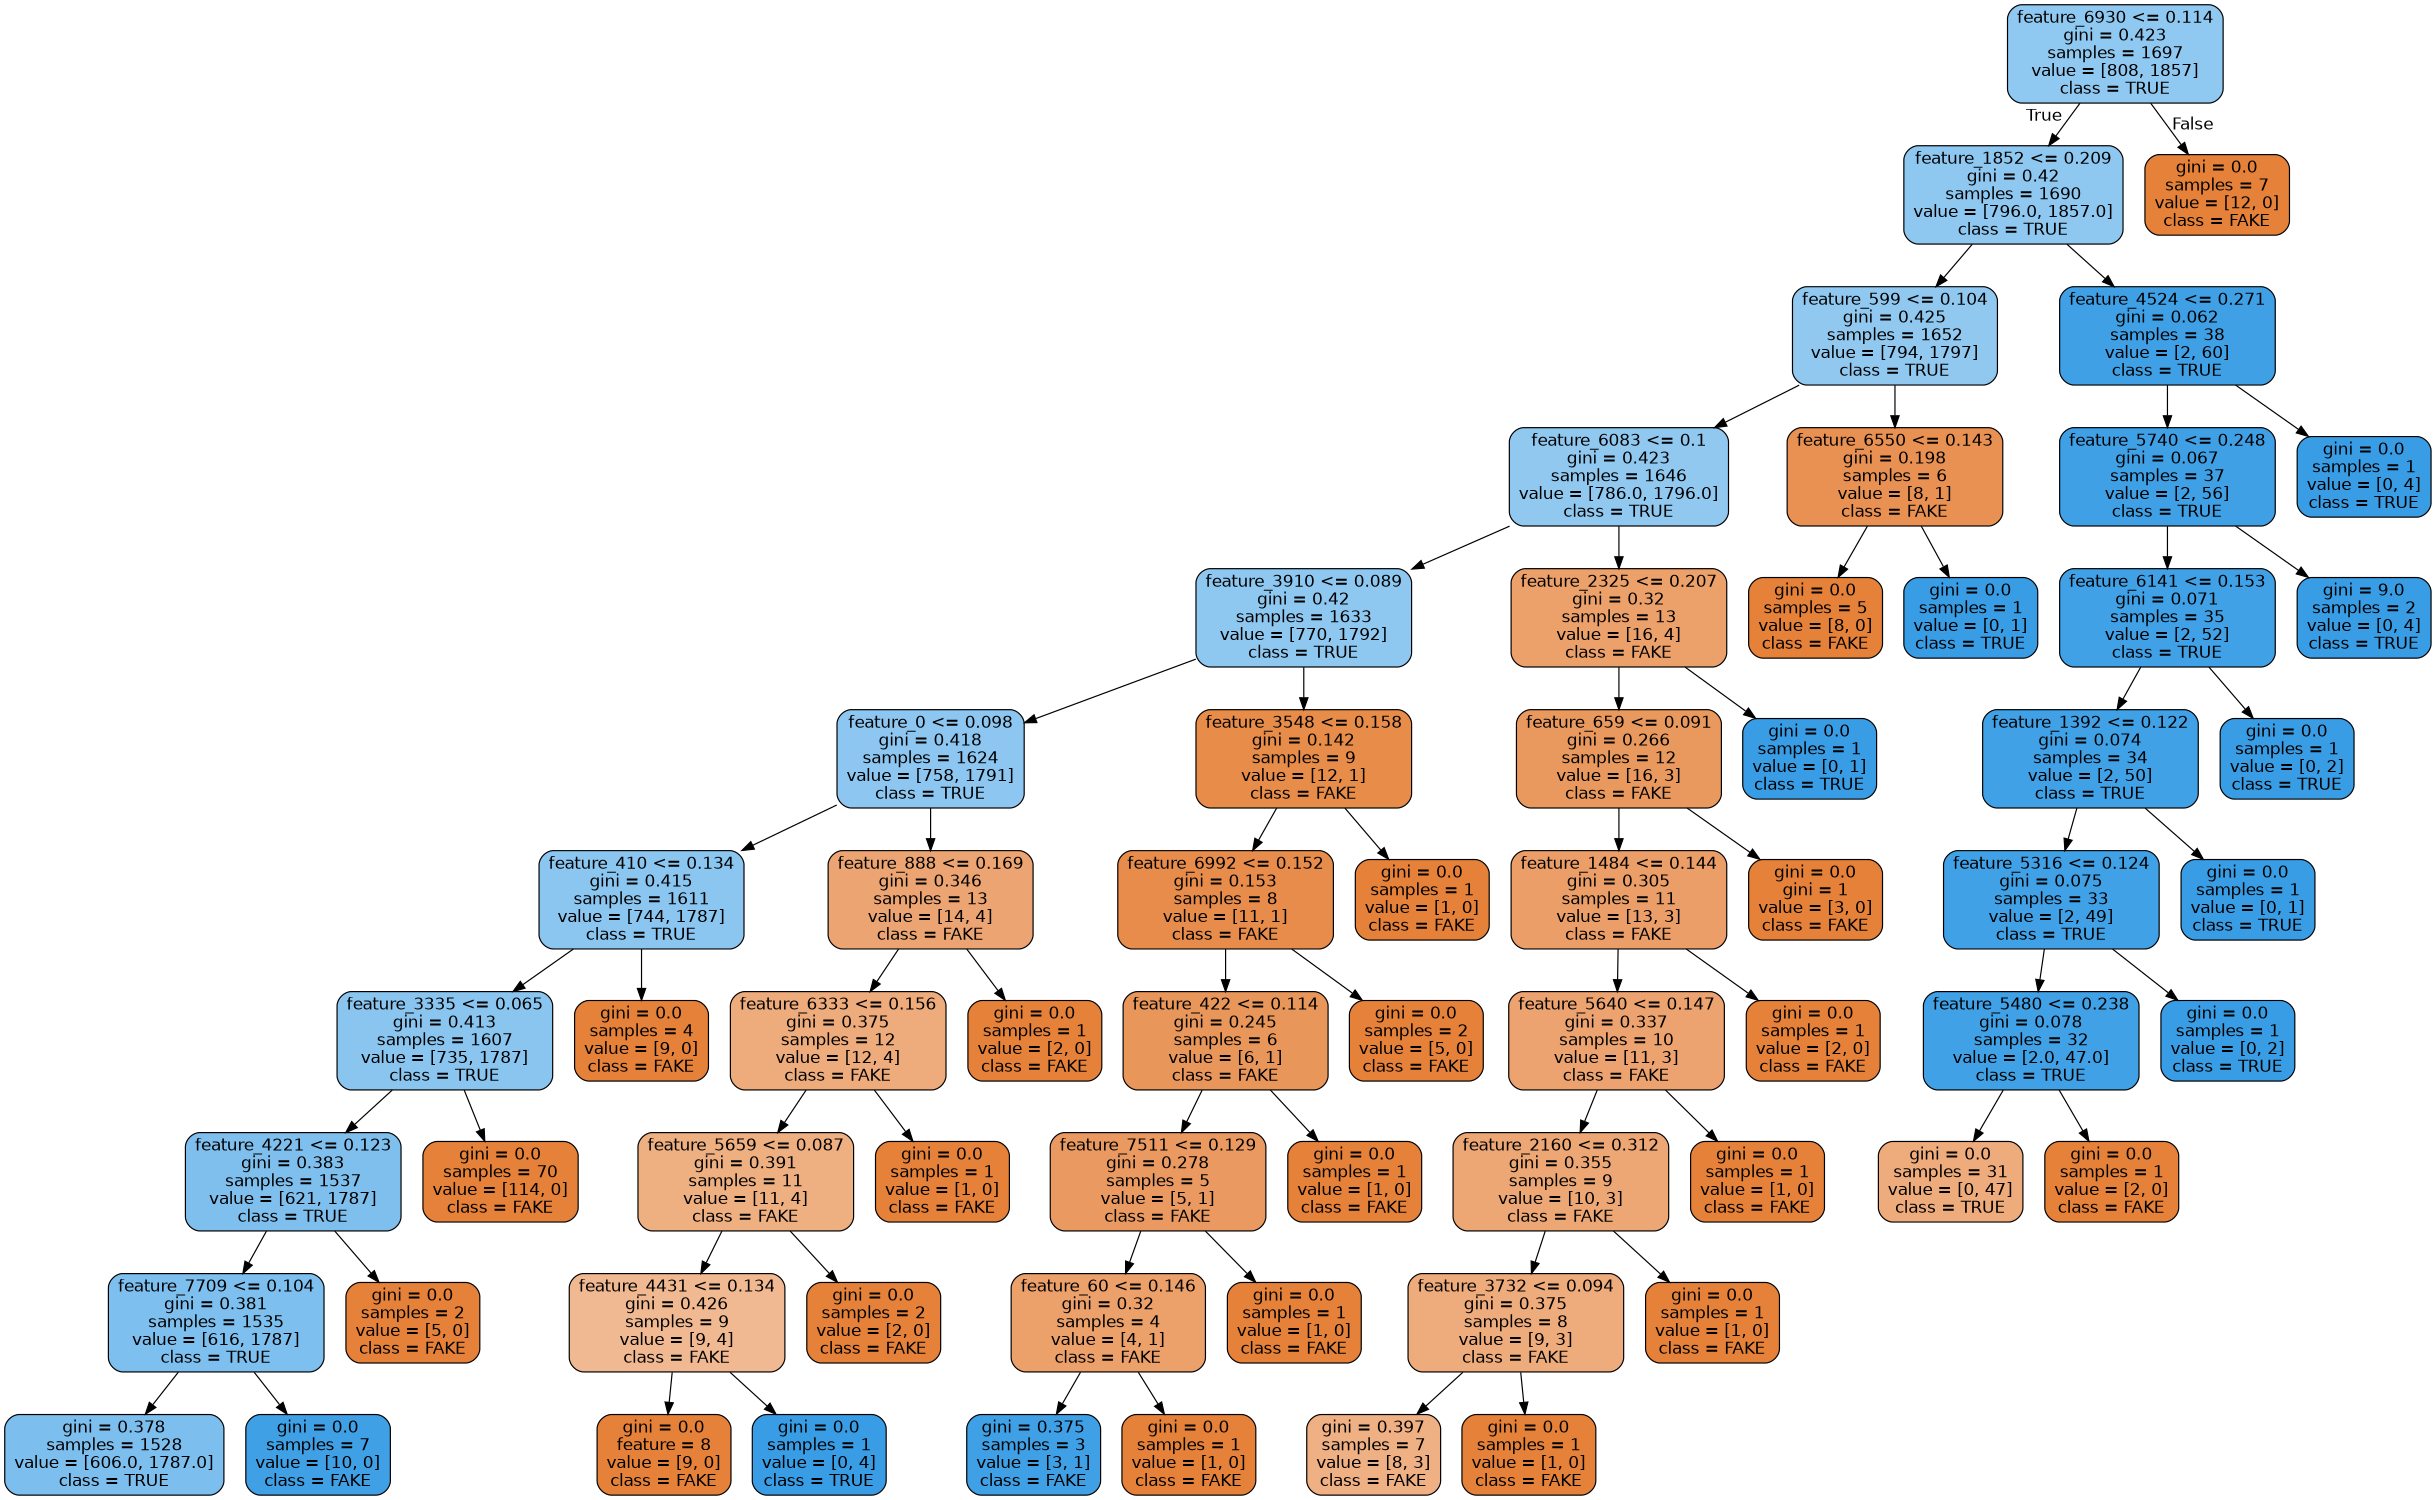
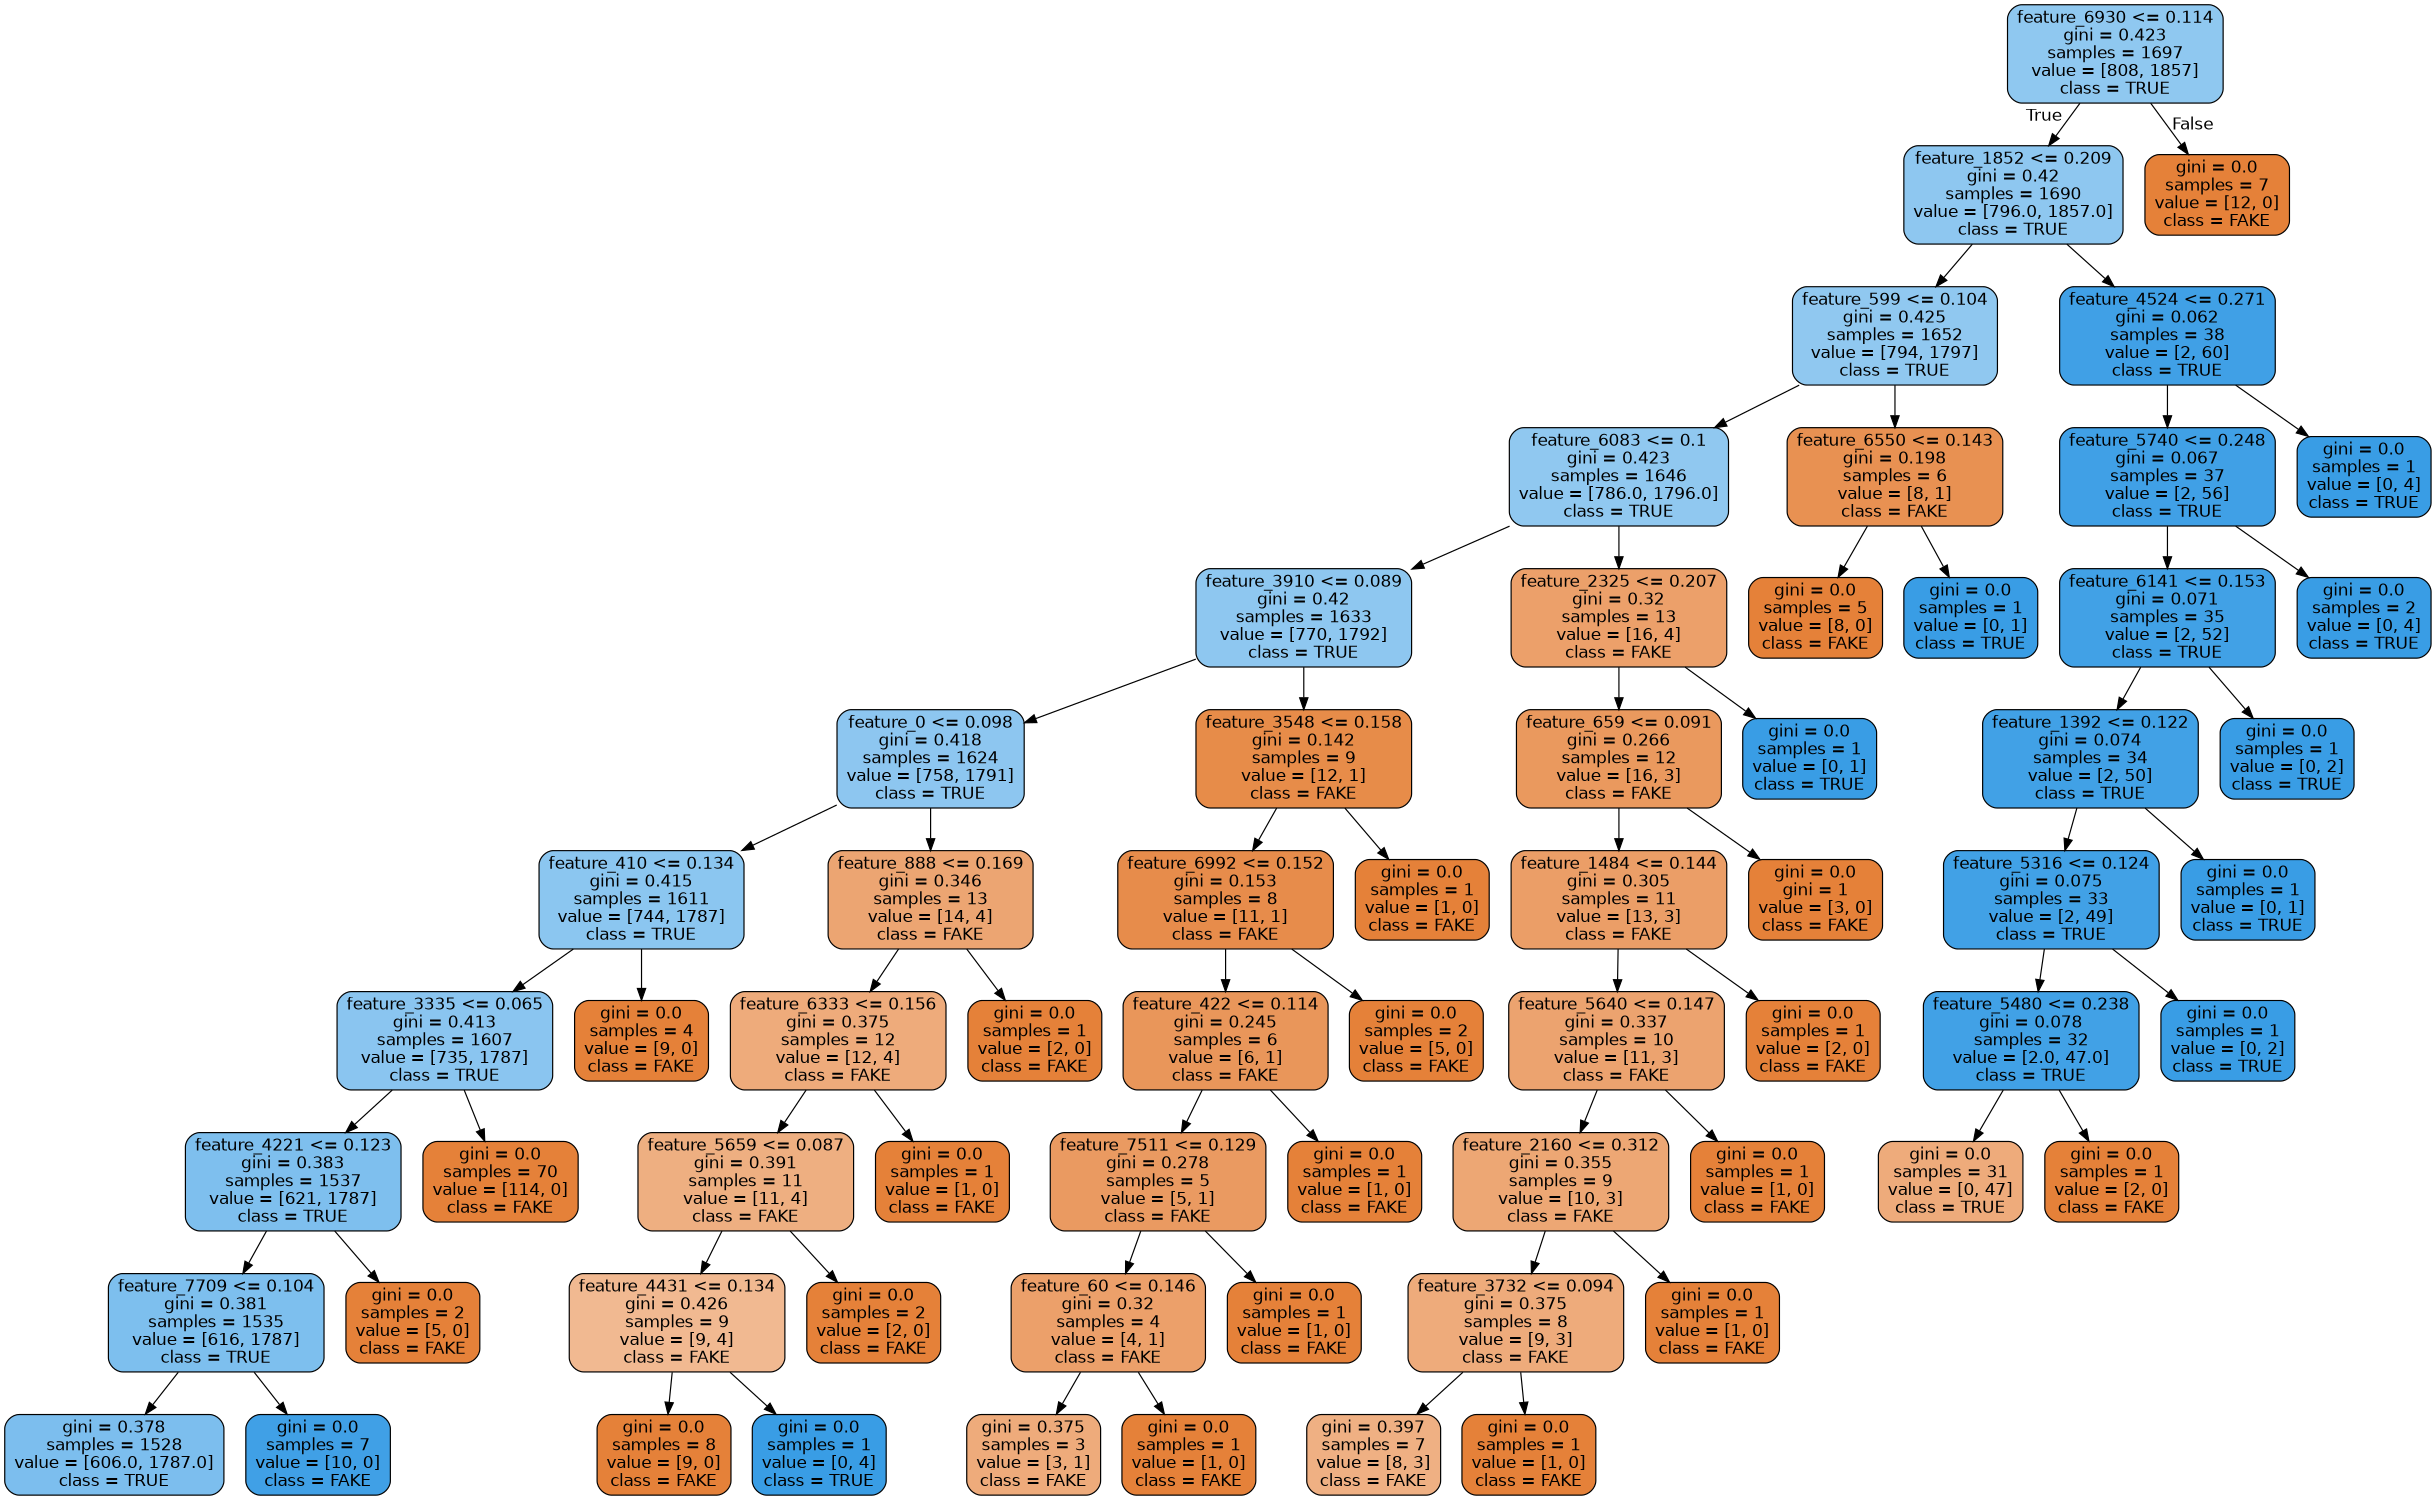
node "gini = 9.0 samples = 2 value = [0, 4] class = TRUE": label "gini = 9.0 samples = 2 value = [0, 4] class = TRUE" -> "gini = 0.0 samples = 2 value = [0, 4] class = TRUE"
node "gini = 0.0 feature = 8 value = [9, 0] class = FAKE": label "gini = 0.0 feature = 8 value = [9, 0] class = FAKE" -> "gini = 0.0 samples = 8 value = [9, 0] class = FAKE"
node "gini = 0.375 samples = 3 value = [3, 1] class = FAKE": fillcolor #40a0e6 -> #eeab7b
